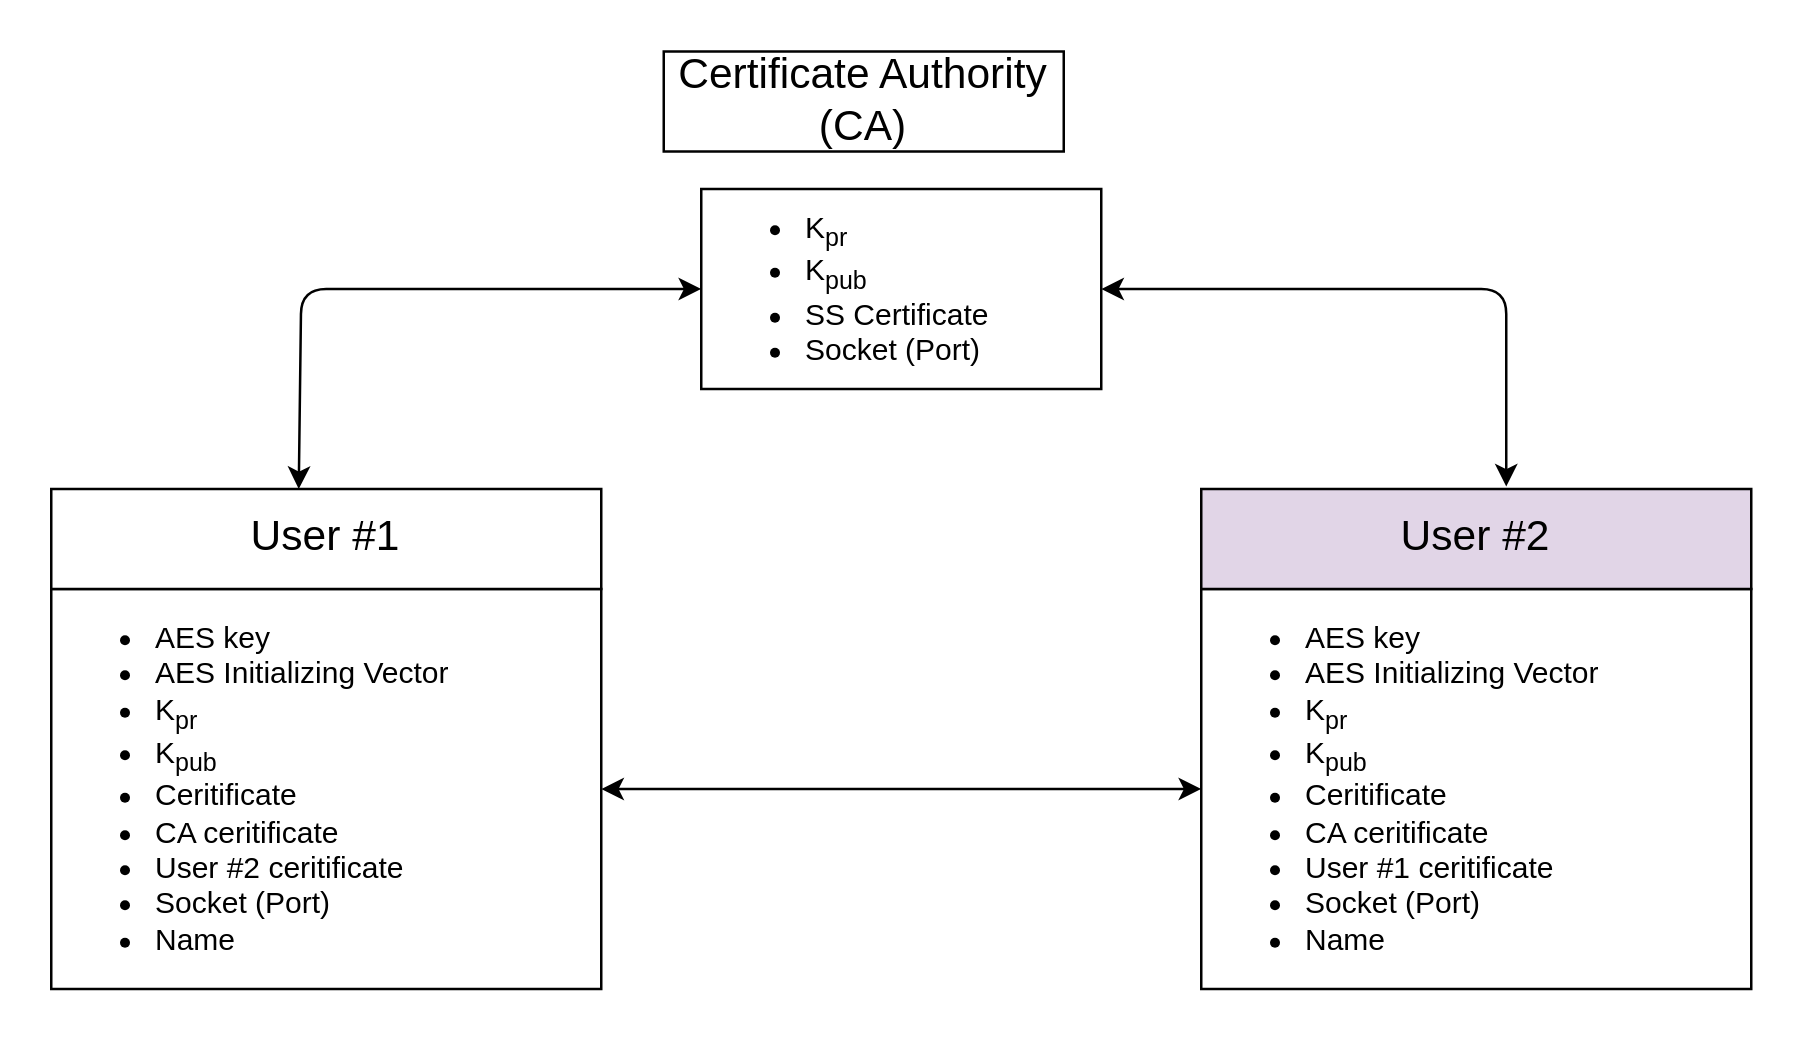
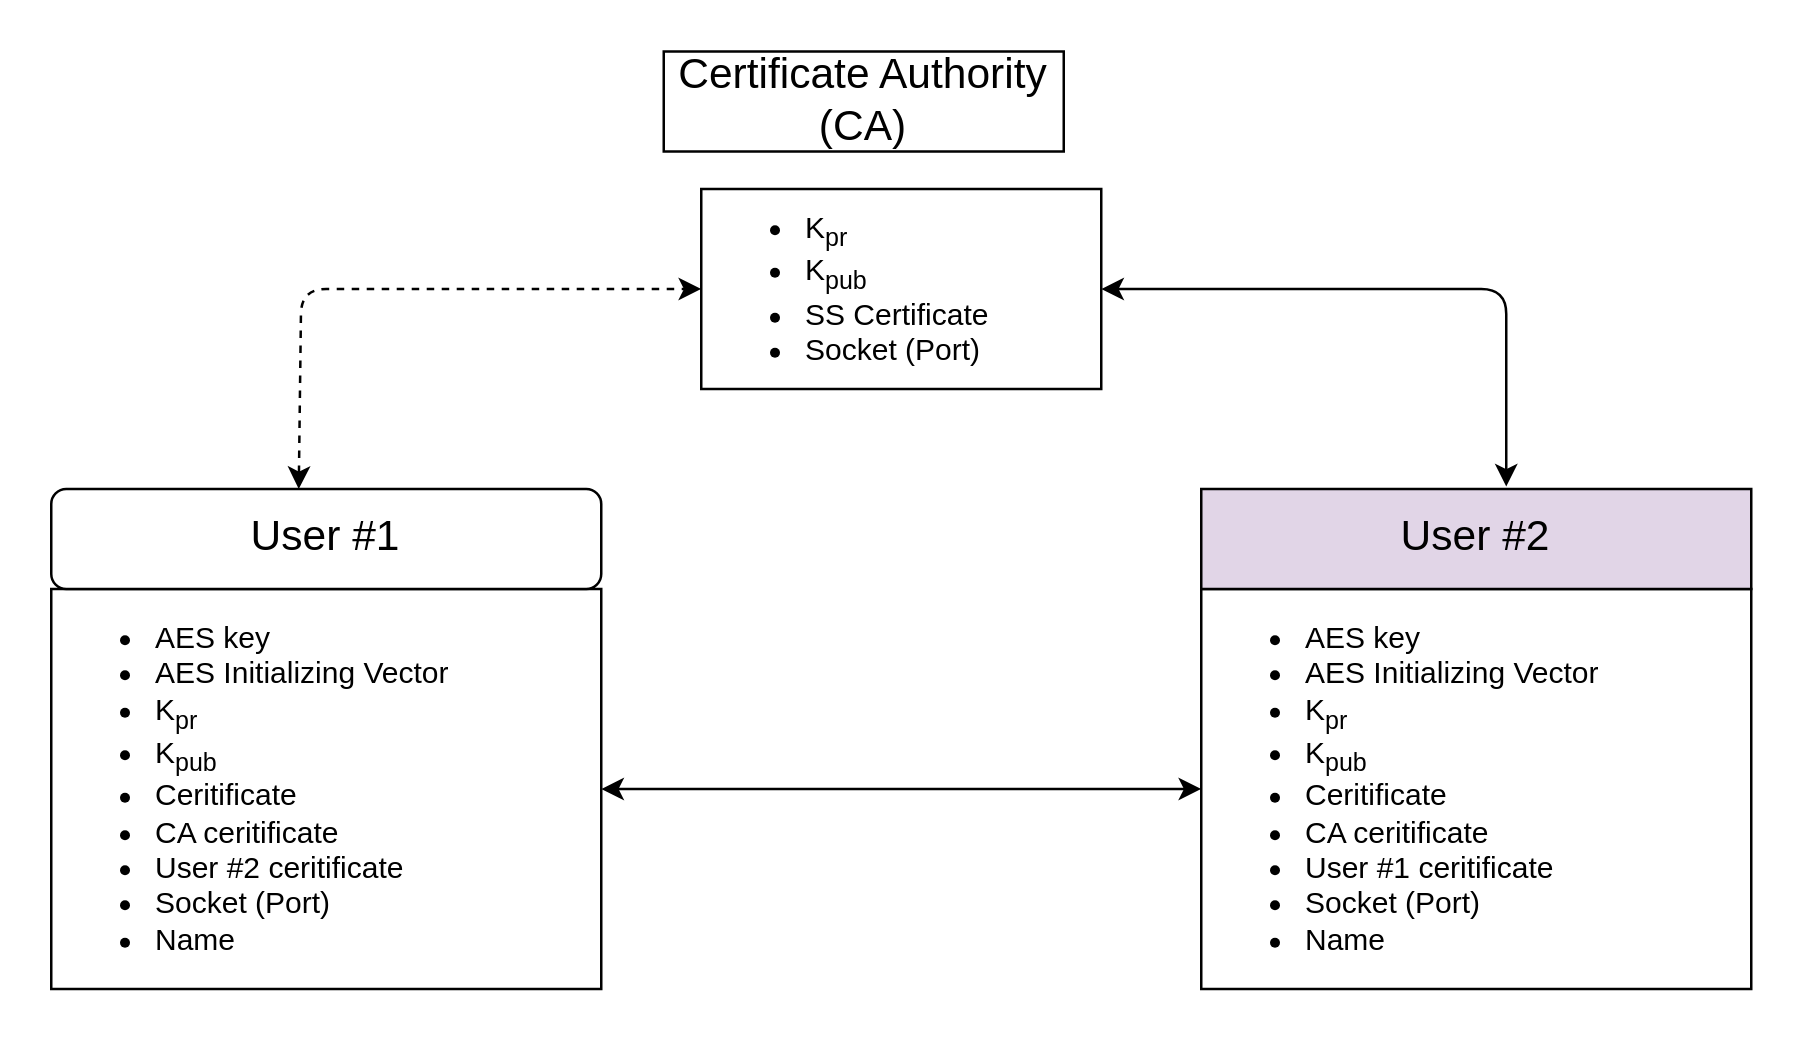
edge "Kpr Kpub SS Certificate Socket (Port)" -- "User #1": style solid -> dashed
node "User #1": shape rectangle -> rounded rectangle
